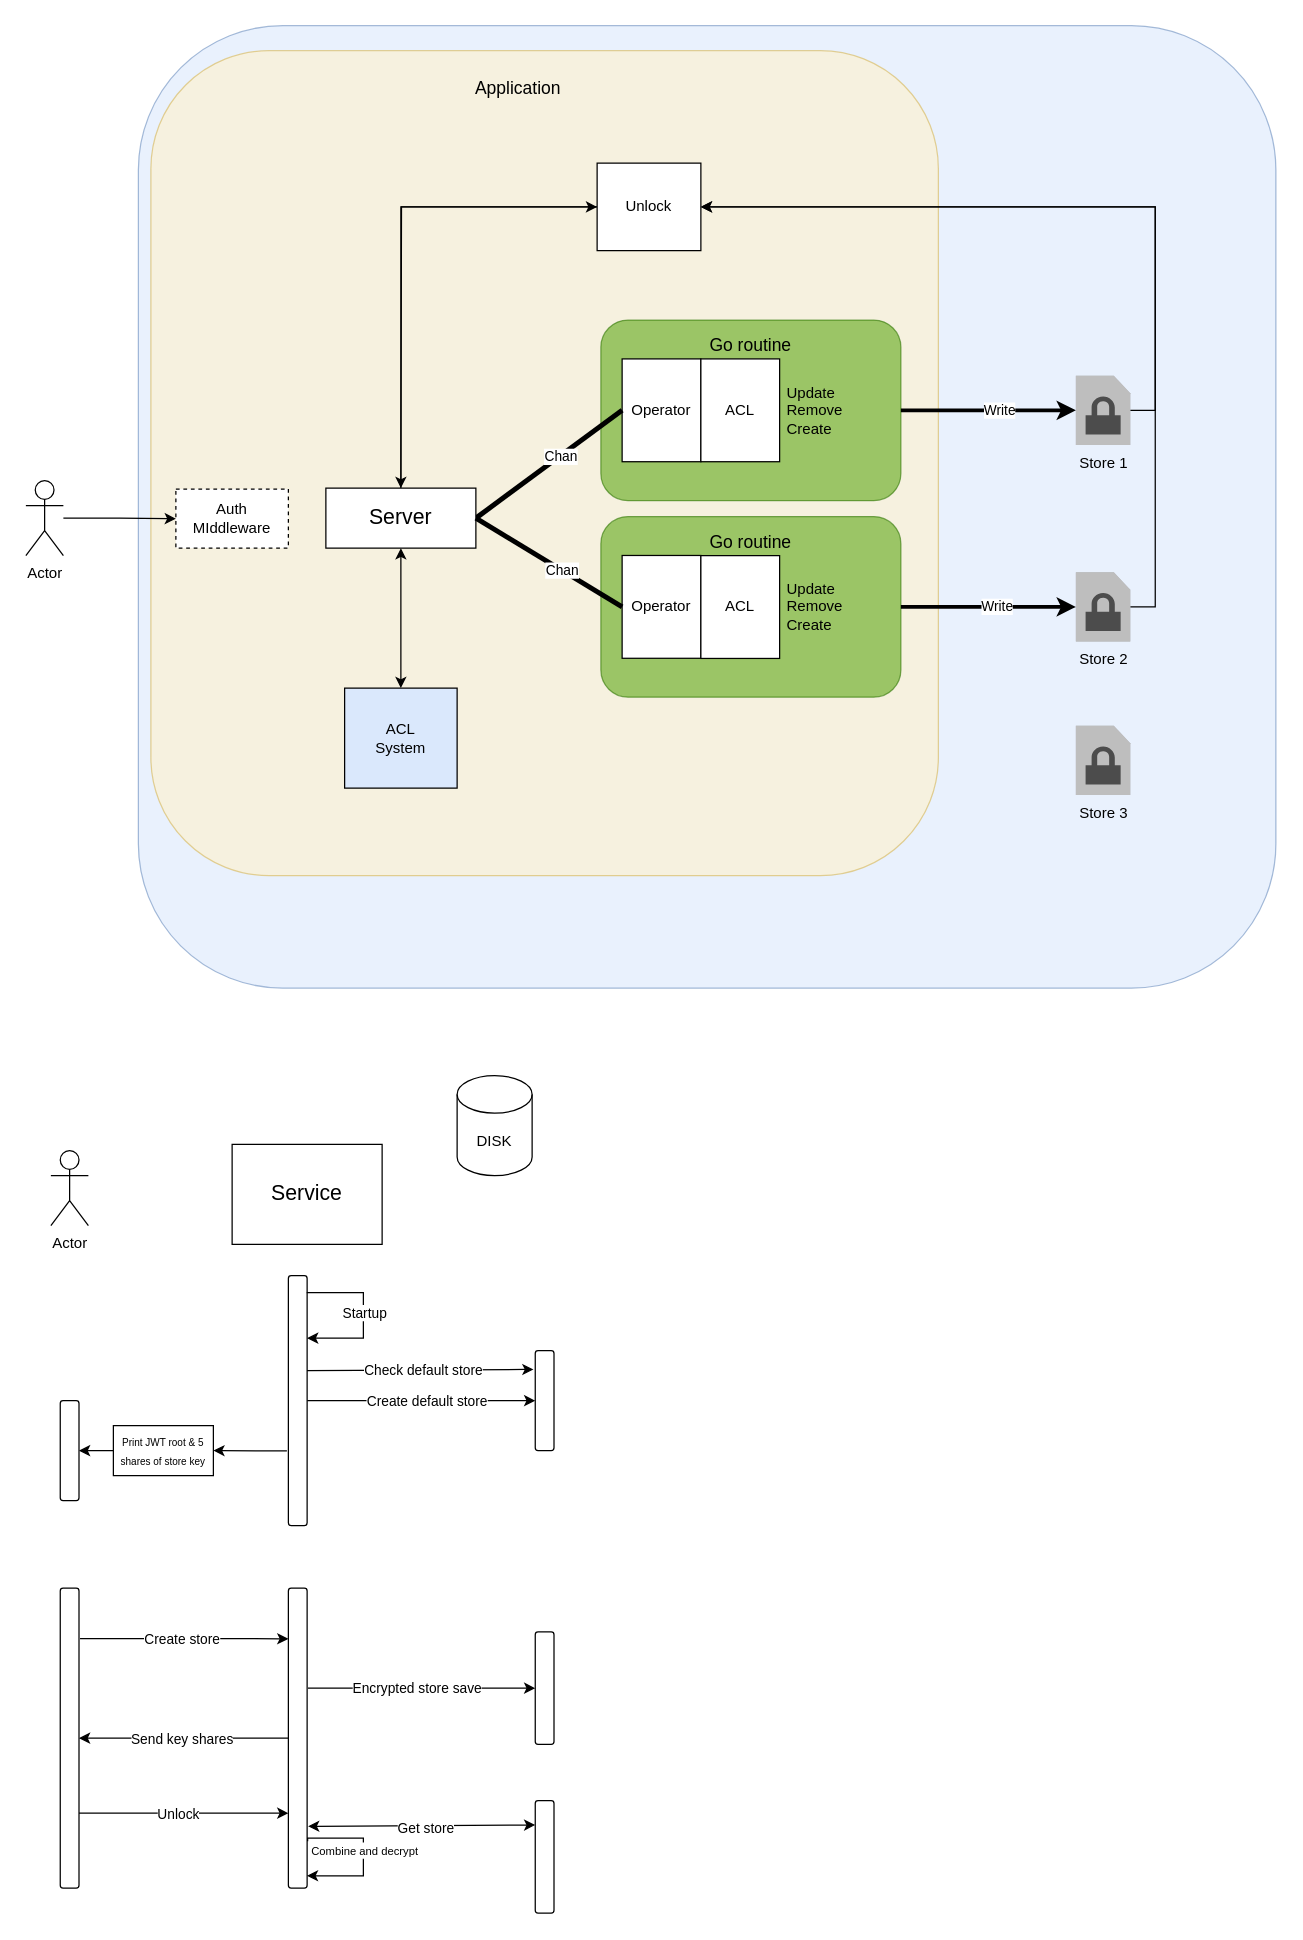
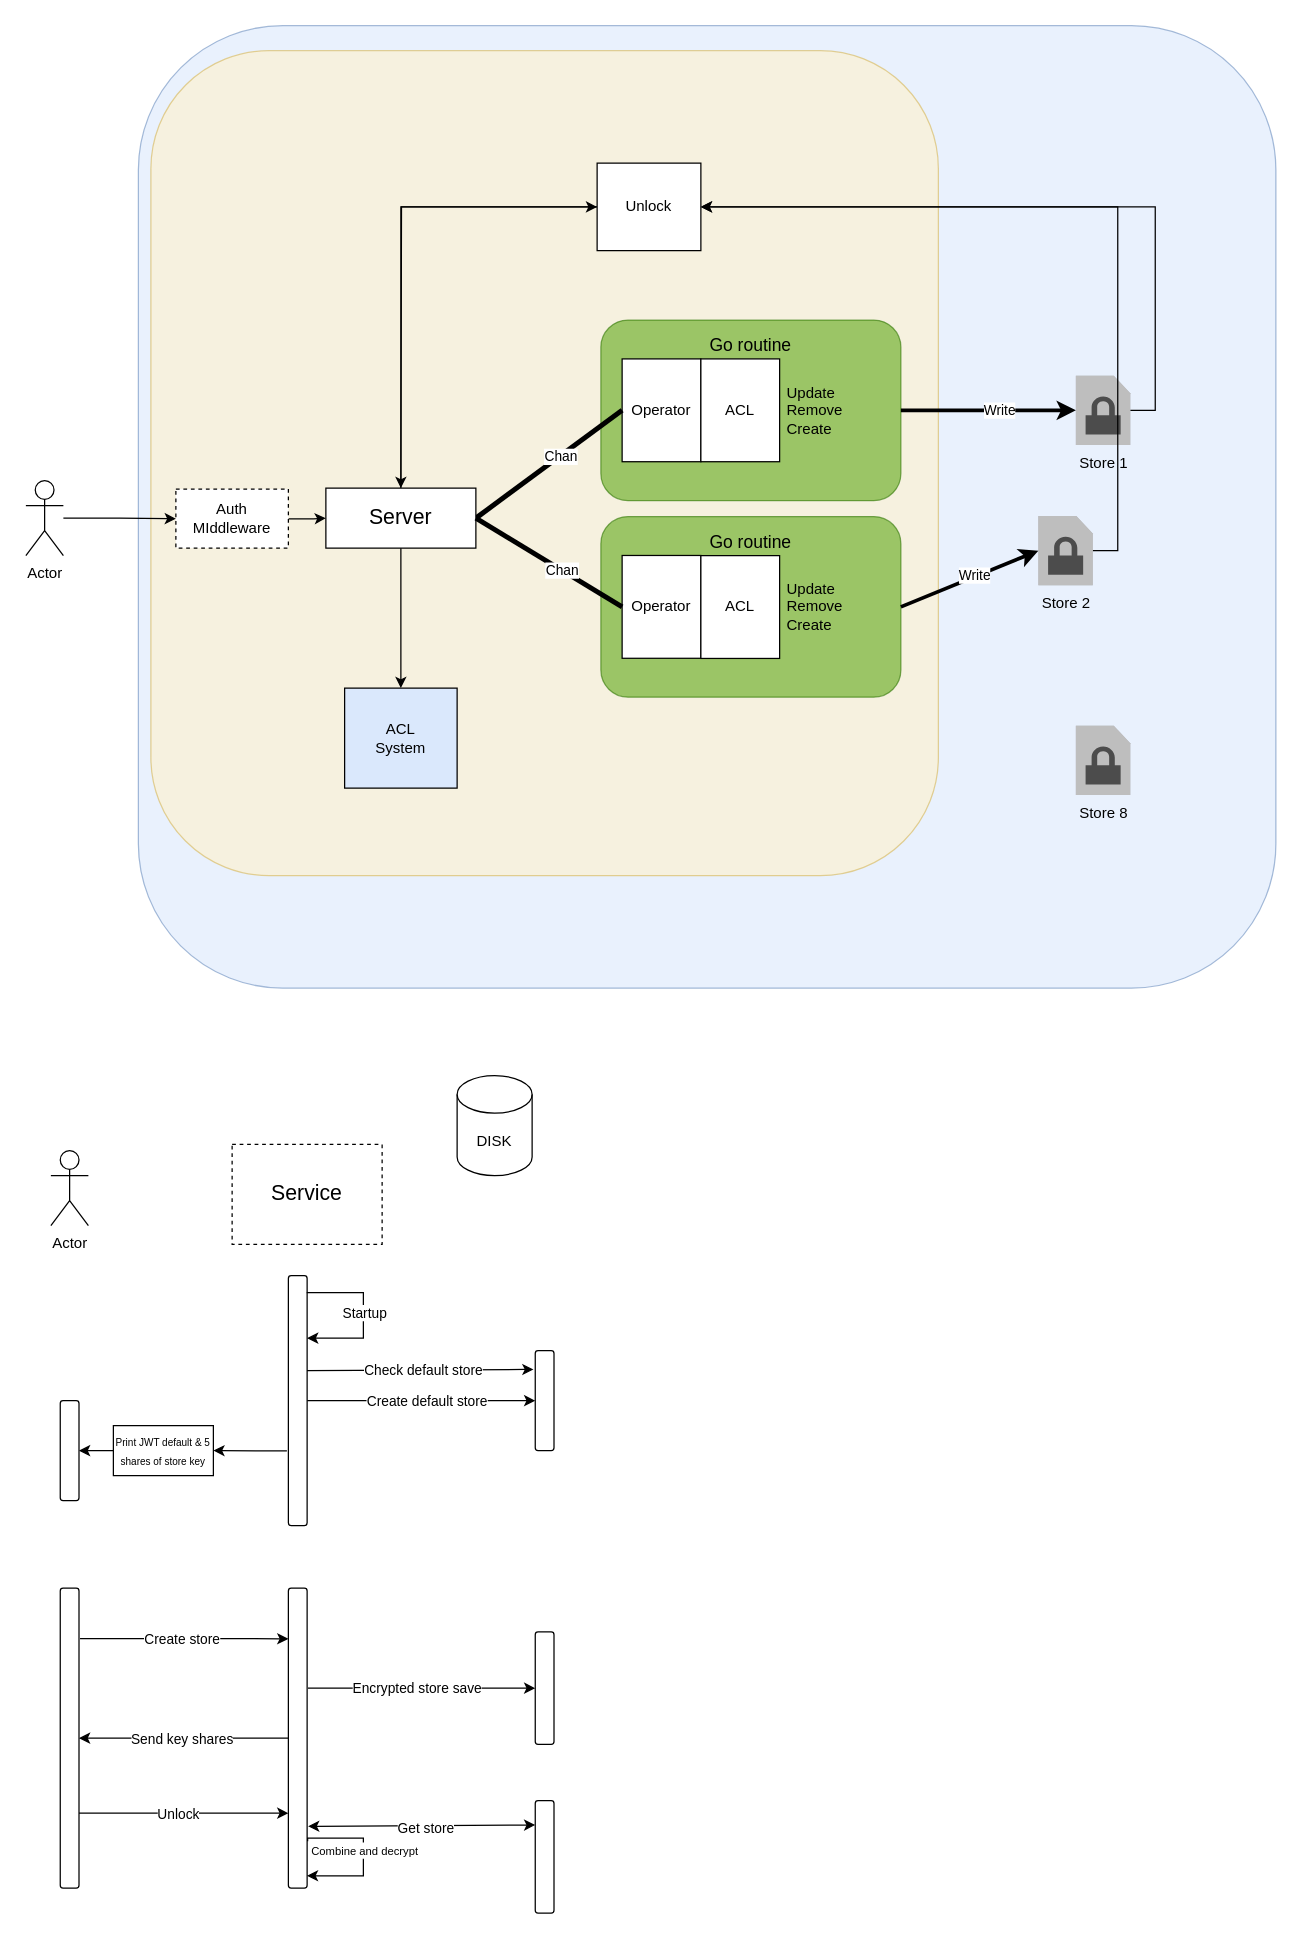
node "Application": removed
edge "Auth MIddleware" -> "Server": added
edge "Server" -- "ACL System": arrowhead classic -> none
node "Store 2": moved (1103, 607) -> (1065, 551)
node "Store 3": label "Store 3" -> "Store 8"
node "Service": style solid -> dashed
node "Print JWT root & 5 shares of store key": label "Print JWT root & 5 shares of store key" -> "Print JWT default & 5 shares of store key"
